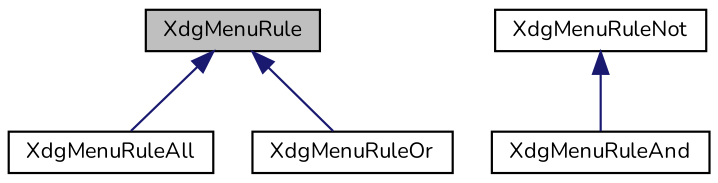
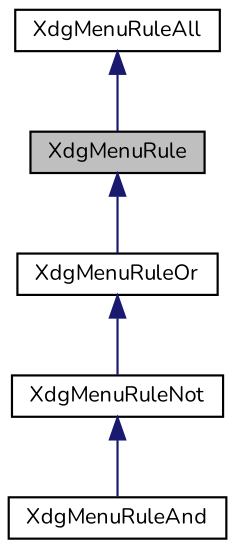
edge "XdgMenuRuleAll" -> "XdgMenuRule": reversed
edge "XdgMenuRuleNot" -> "XdgMenuRuleOr": added
